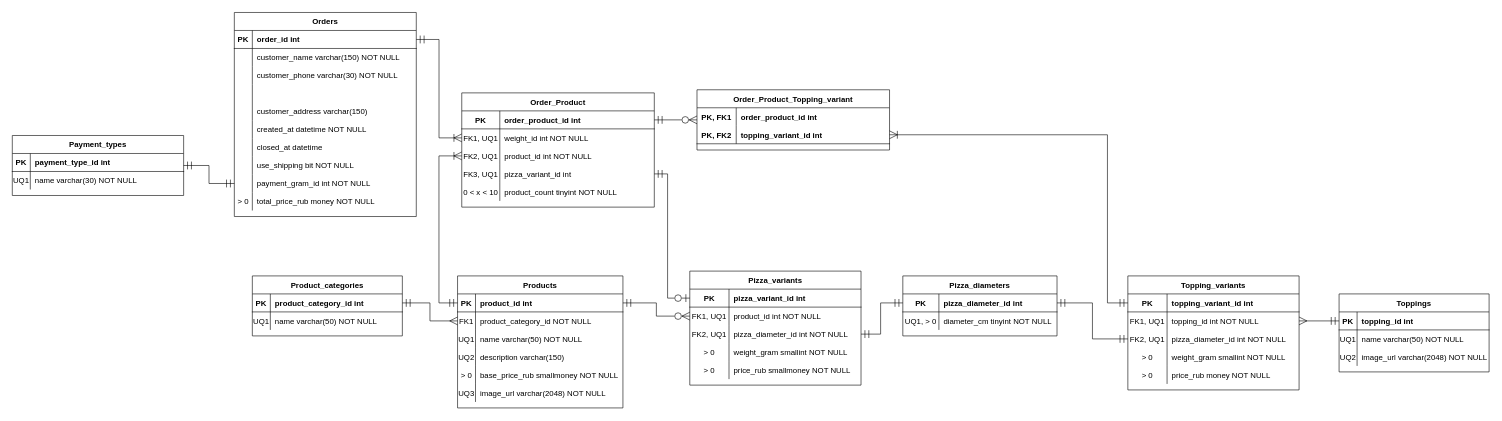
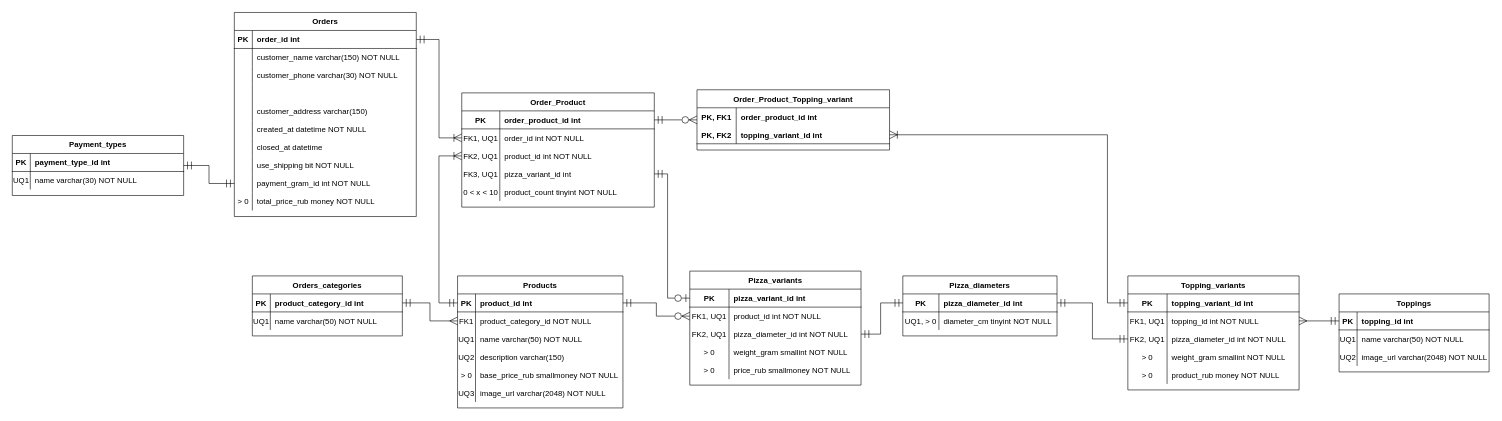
node "weight_id int NOT NULL": label "weight_id int NOT NULL" -> "order_id int NOT NULL"
node "Product_categories": label "Product_categories" -> "Orders_categories"
node "price_rub money NOT NULL": label "price_rub money NOT NULL" -> "product_rub money NOT NULL"
